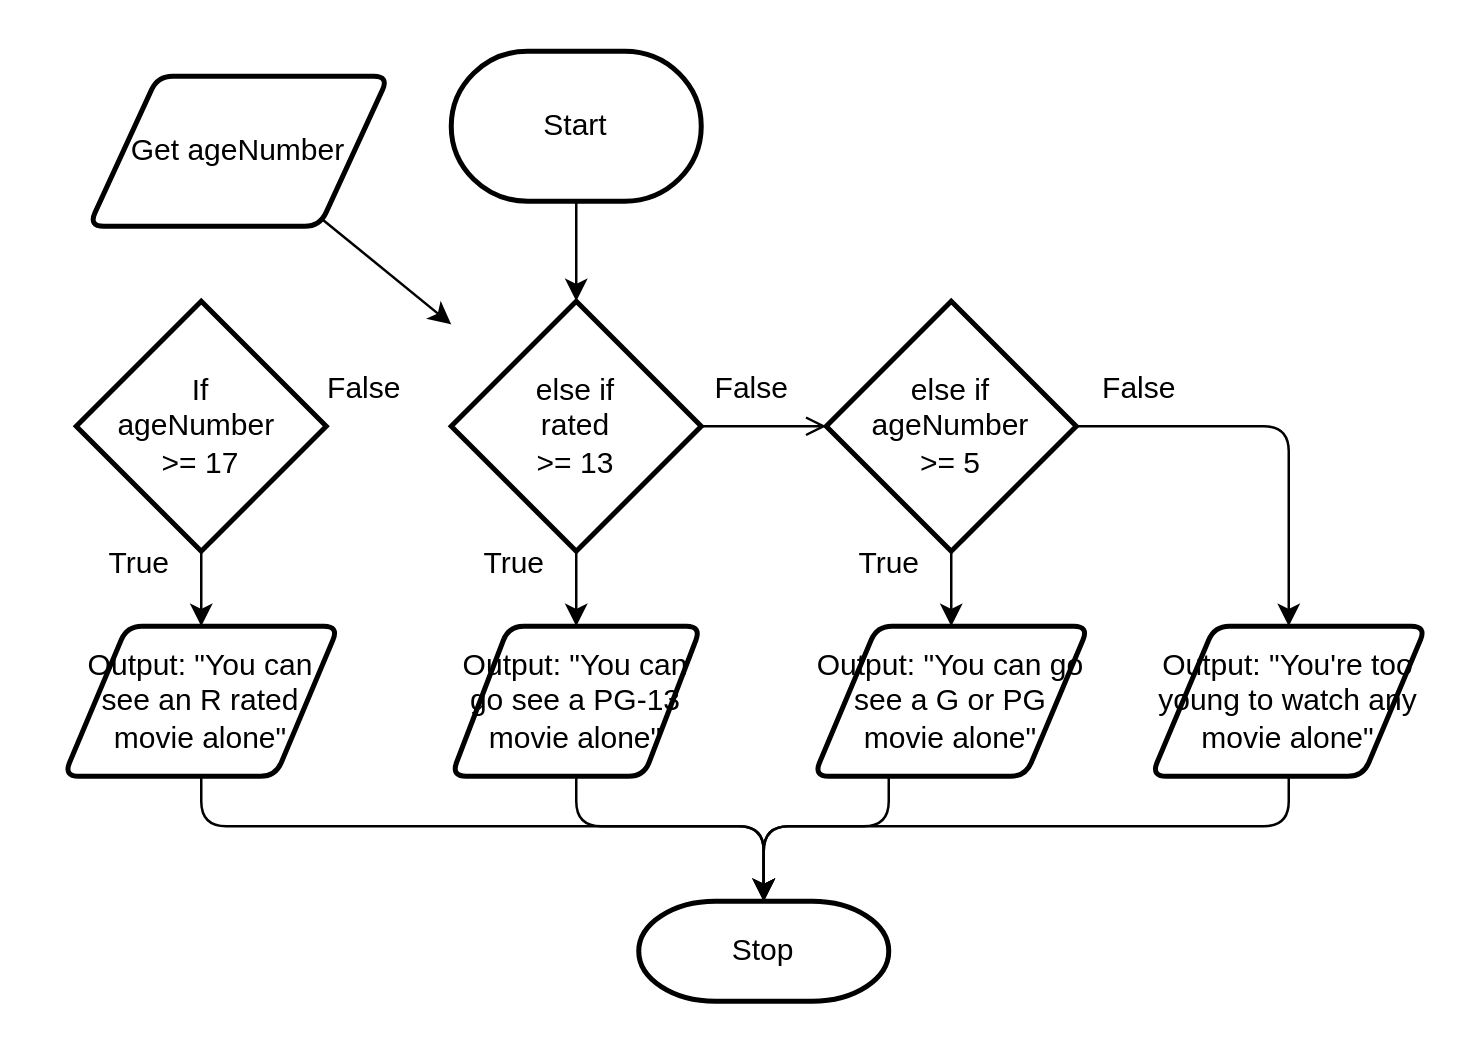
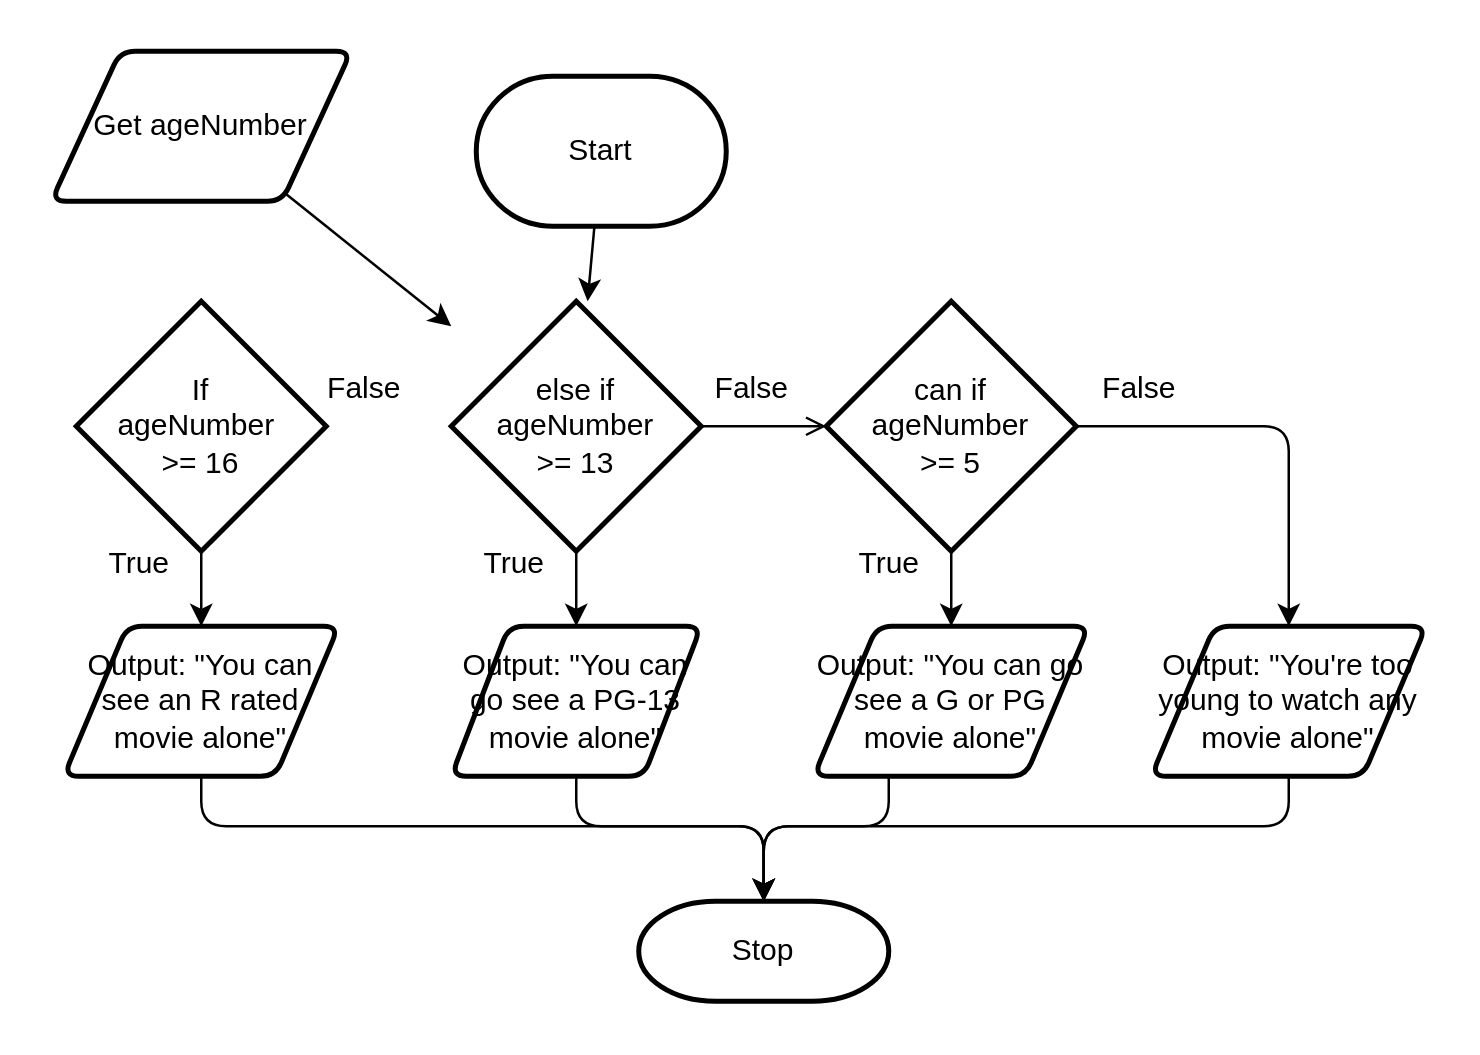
node "Start": moved (576, 126) -> (601, 151)
node "Get ageNumber": moved (239, 151) -> (201, 126)
node "If ageNumber >= 17": label "If ageNumber >= 17" -> "If ageNumber >= 16"
node "else if rated >= 13": label "else if rated >= 13" -> "else if ageNumber >= 13"
node "else if ageNumber >= 5": label "else if ageNumber >= 5" -> "can if ageNumber >= 5"
